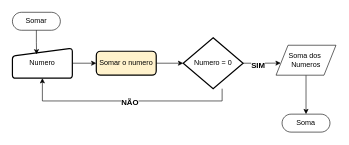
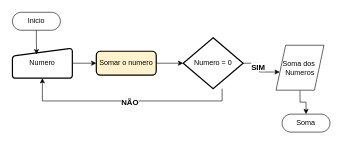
node "Somar": label "Somar" -> "Inicio"
node "Soma dos Numeros": size 60x30 -> 48x45
